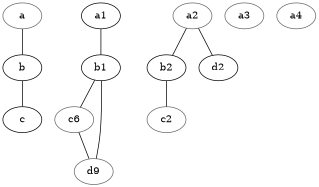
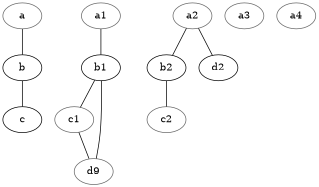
node "a1": color black -> gray40
node "c6": label "c6" -> "c1"
